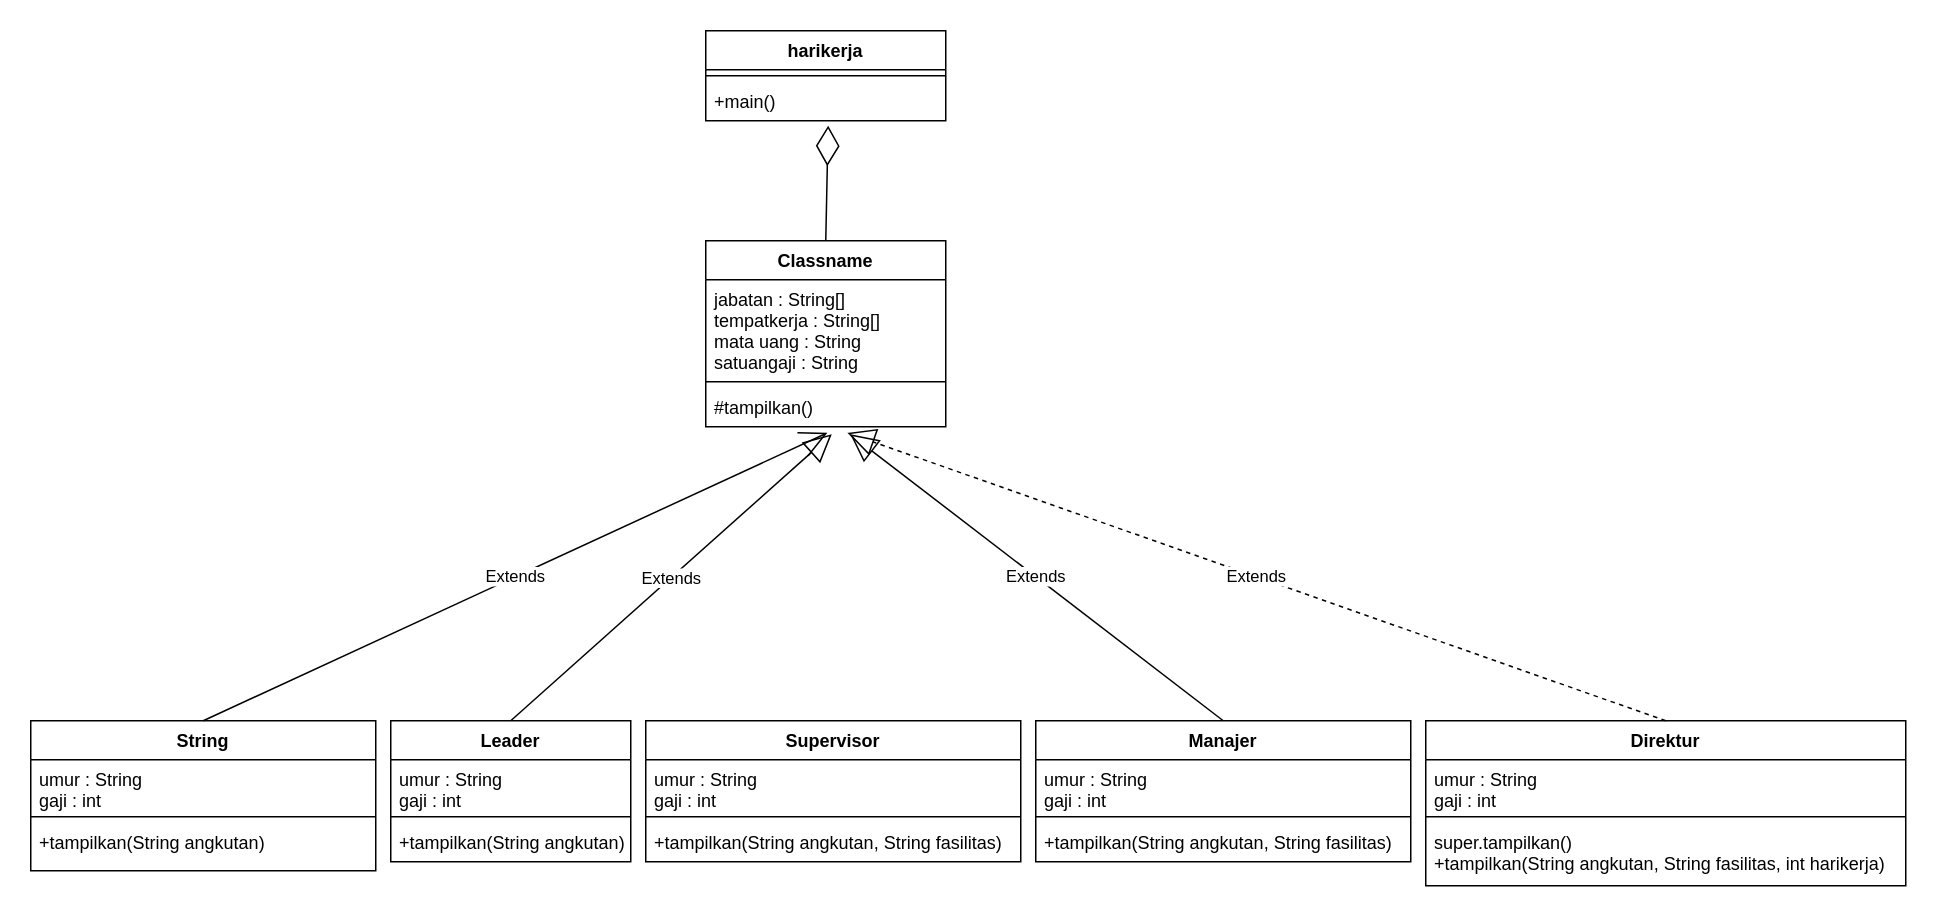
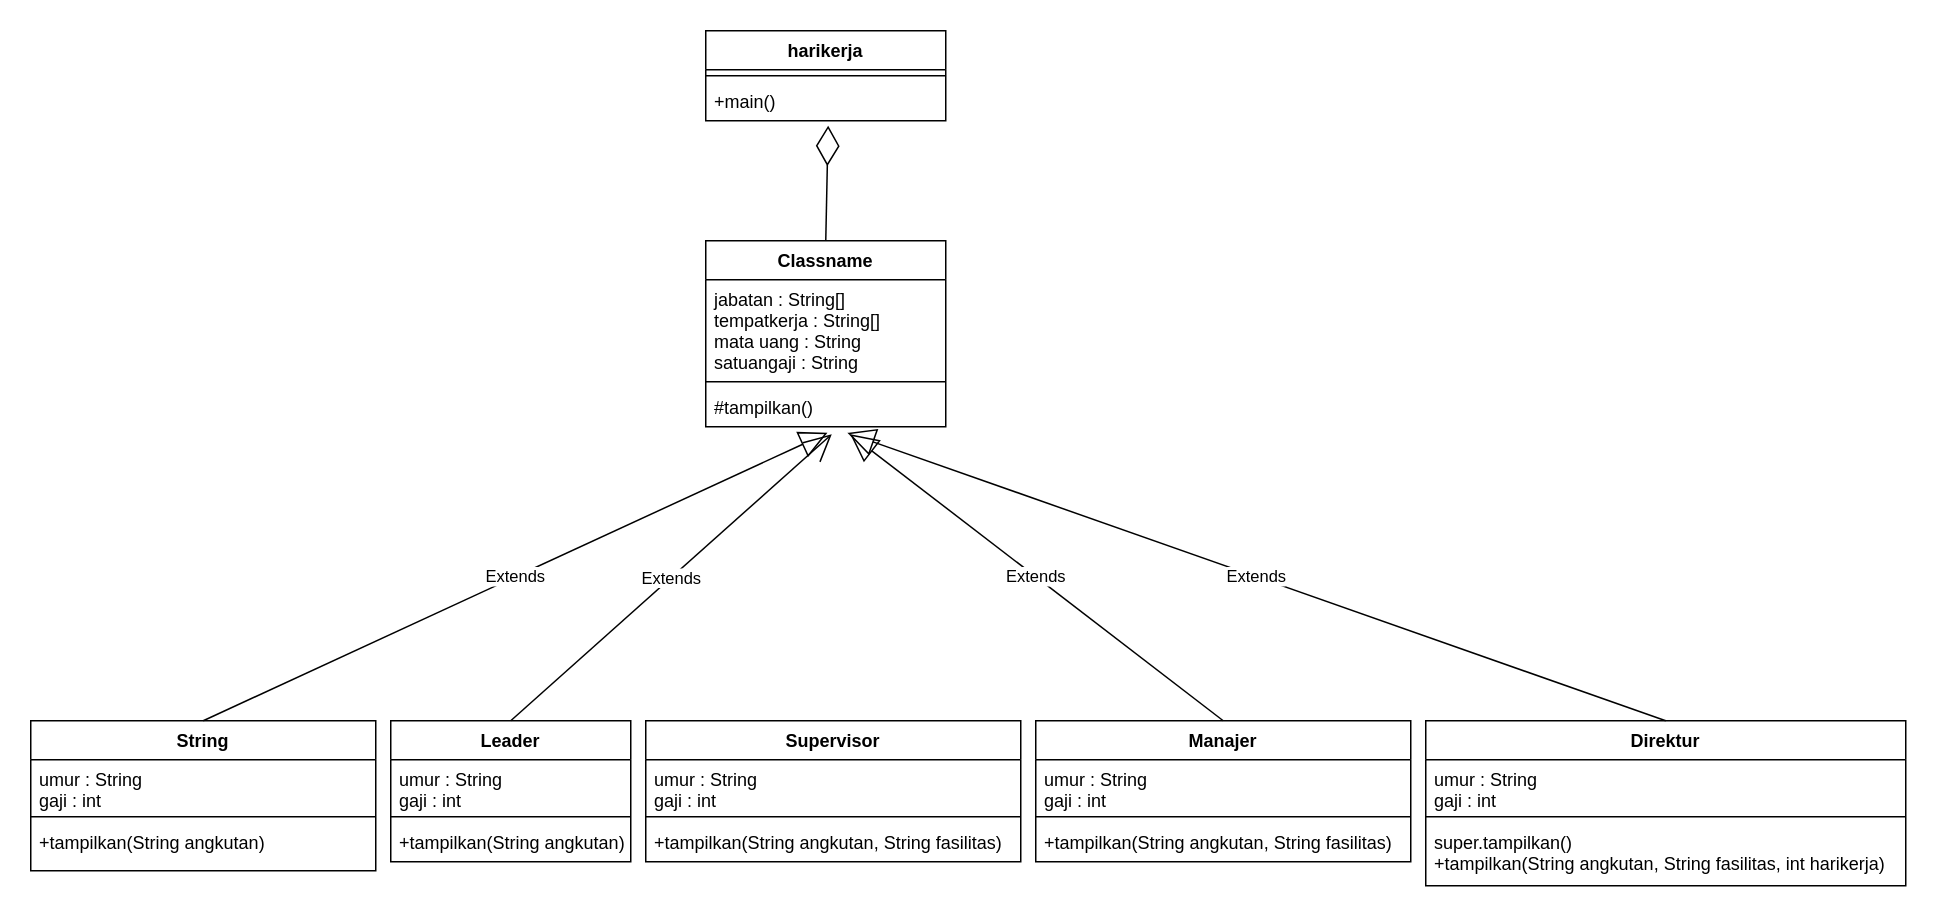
edge "String" -> "#tampilkan()": arrowhead open -> block
edge "Leader" -> "#tampilkan()": arrowhead block -> open
edge "Direktur" -> "#tampilkan()": style dashed -> solid
